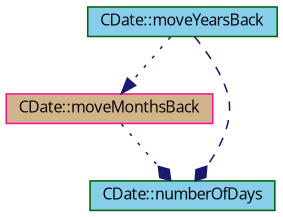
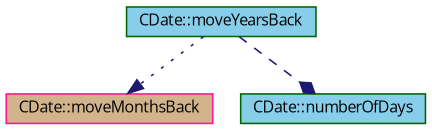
edge "CDate::moveMonthsBack" -> "CDate::numberOfDays": removed
